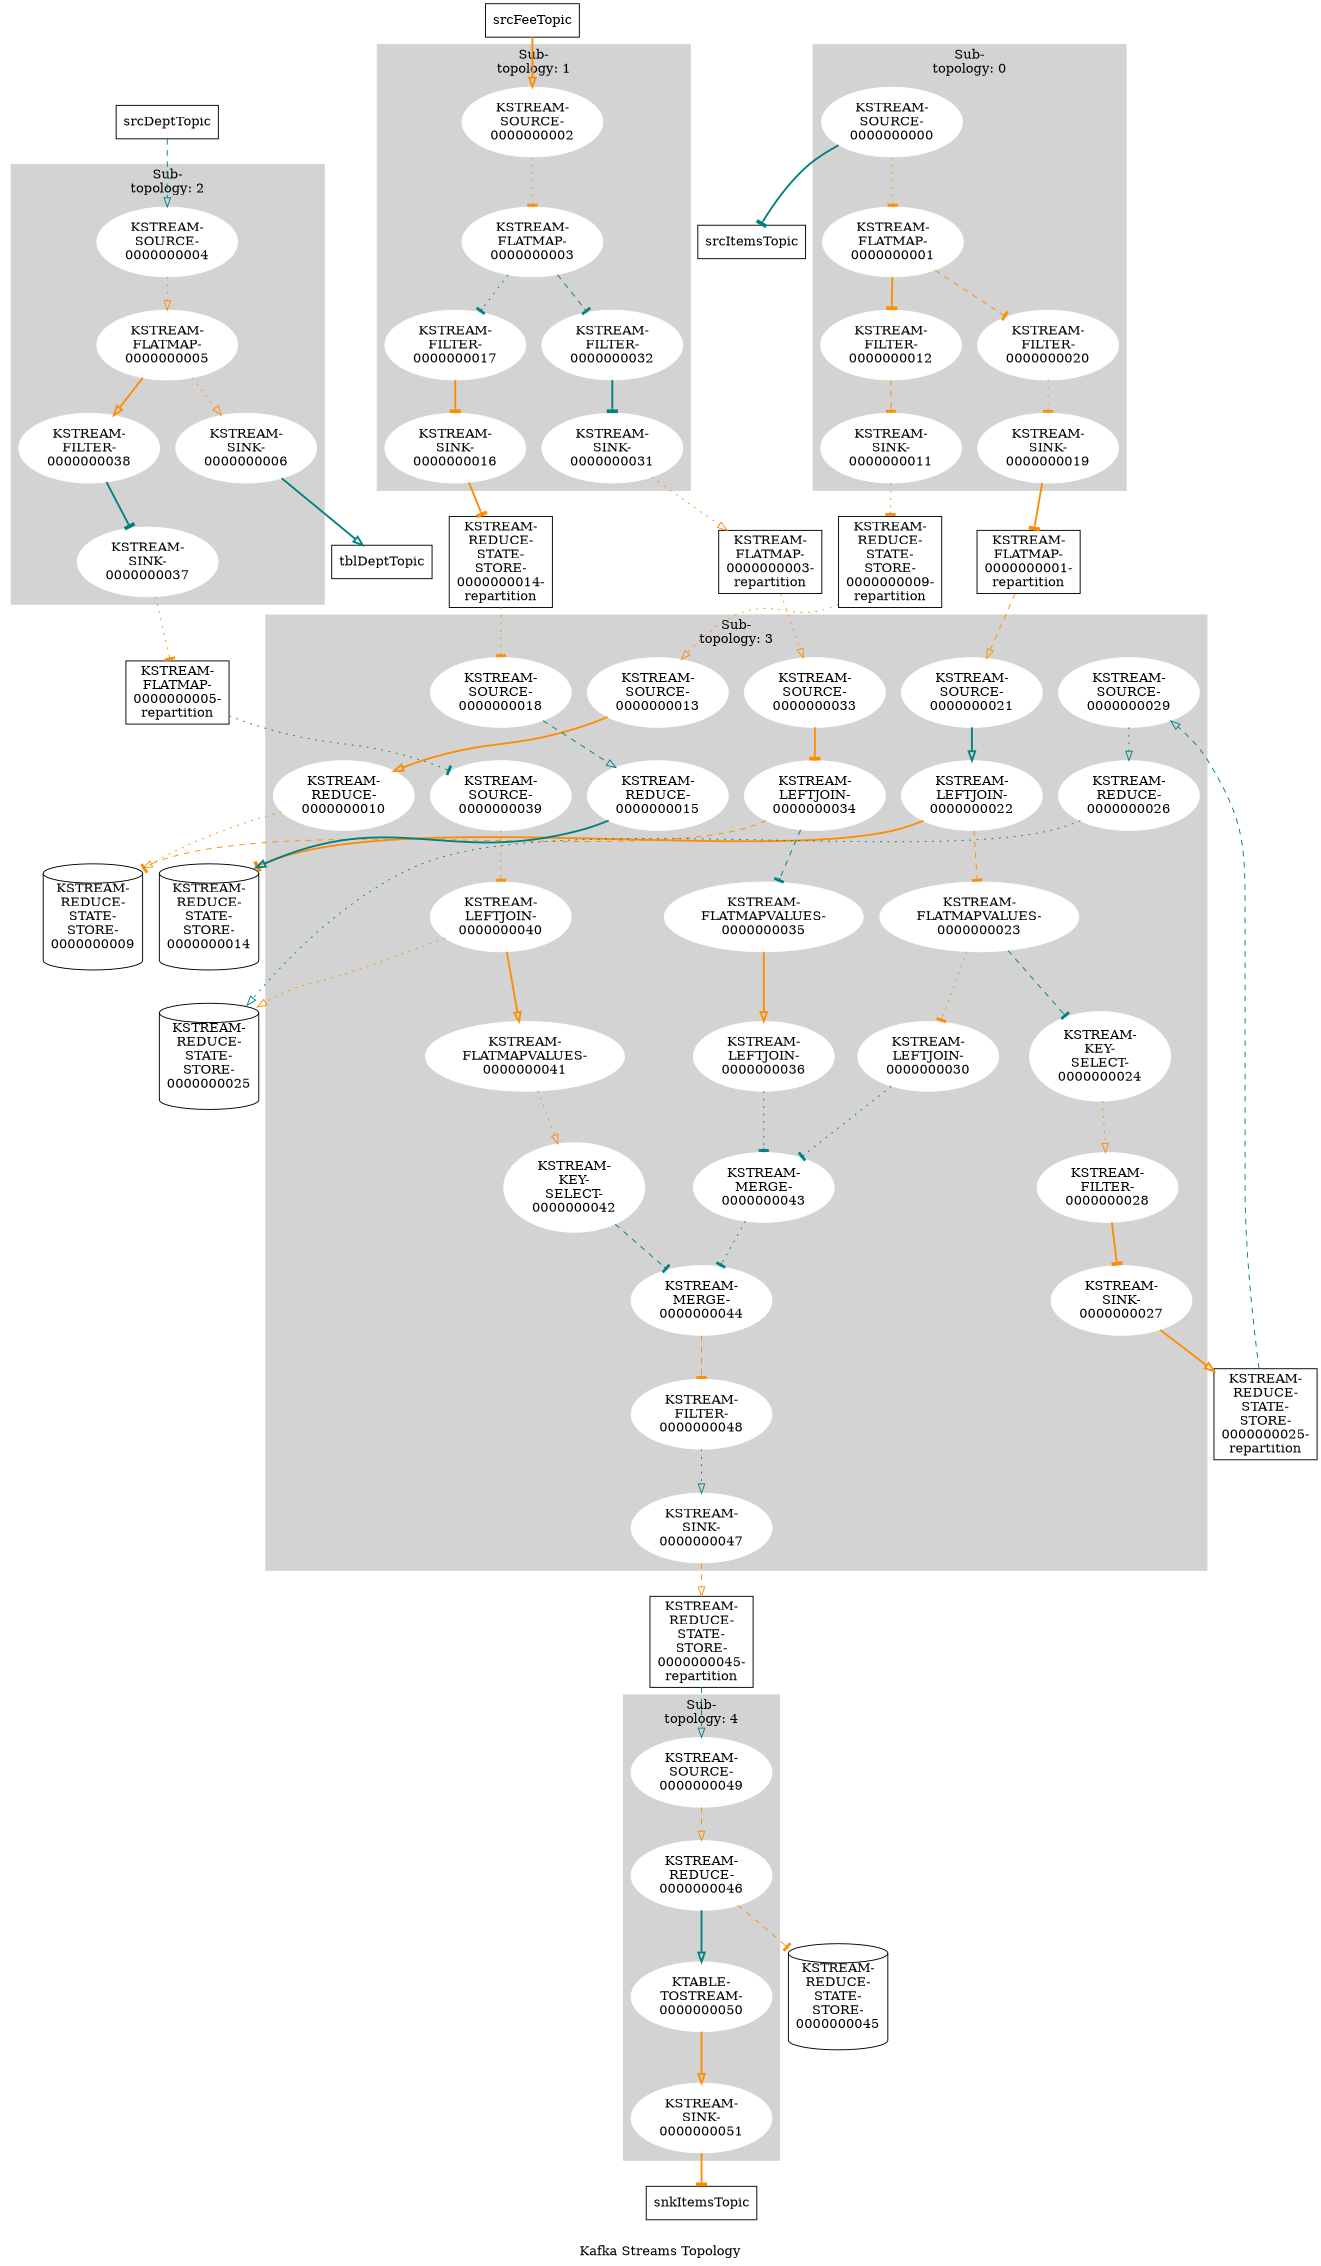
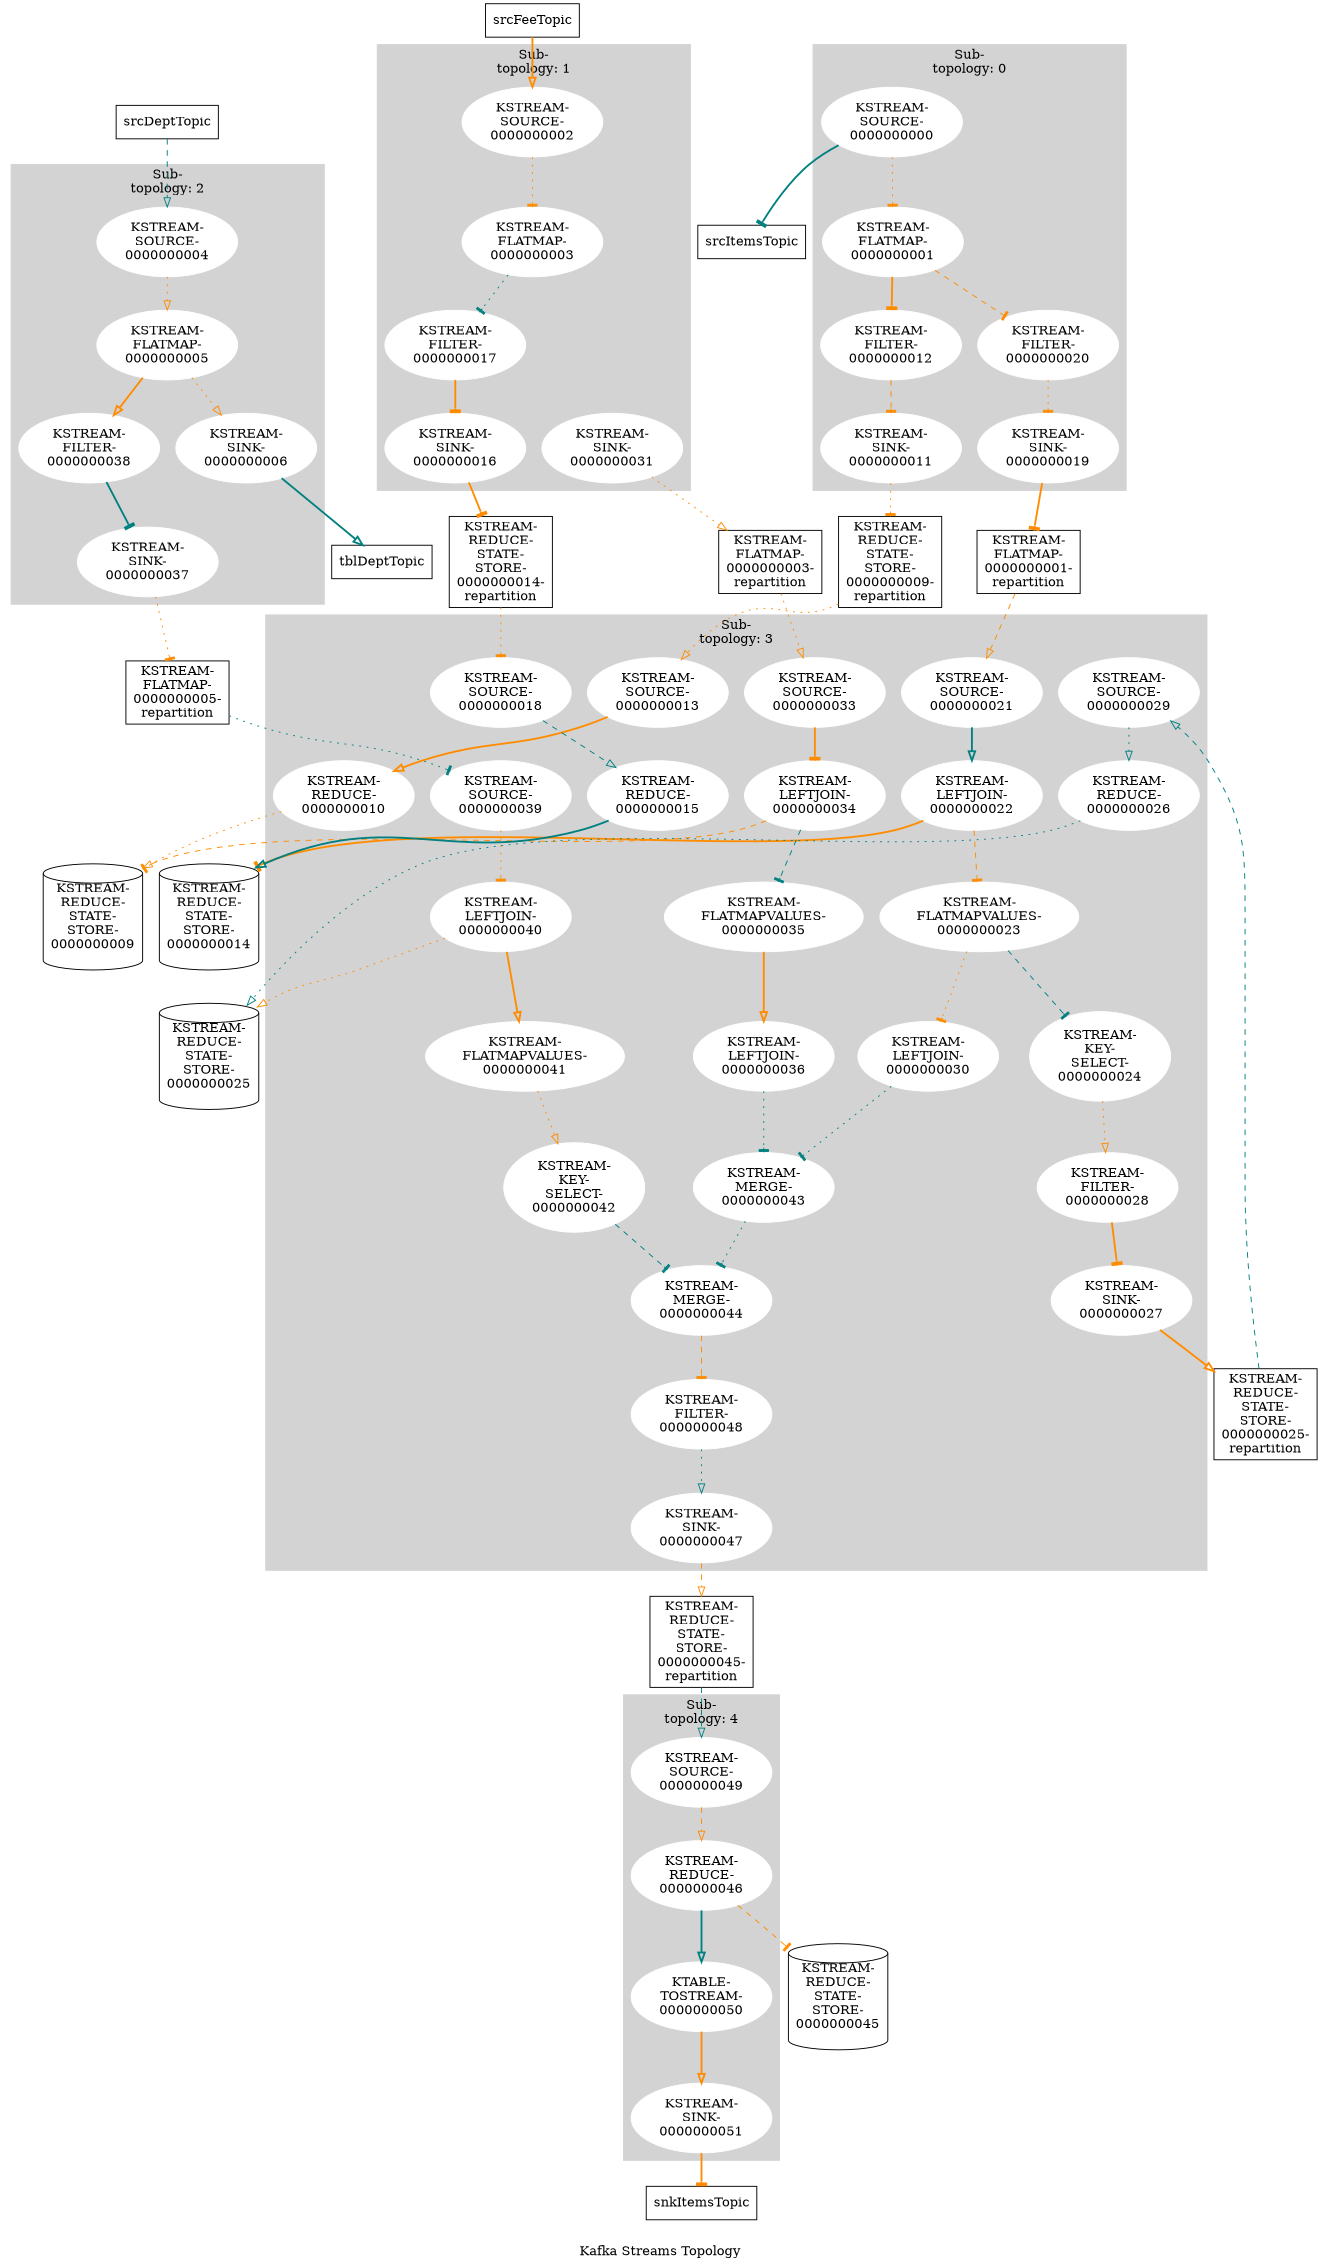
node "KSTREAM- FILTER- 0000000032": removed
